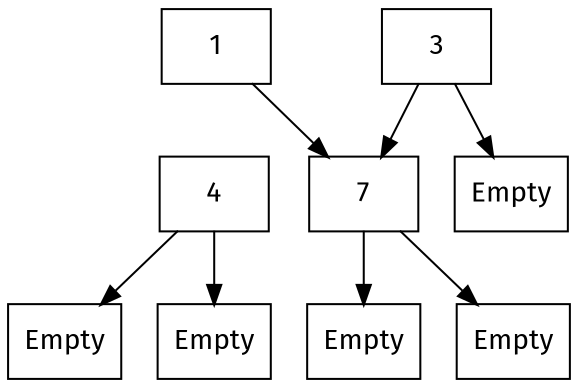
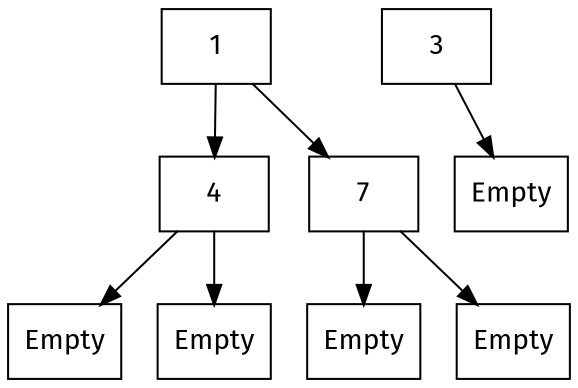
edge "1" -> "4": added
edge "3" -> "7": removed
